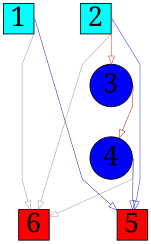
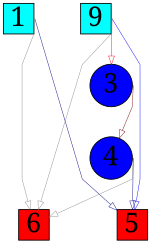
node "2": label "2" -> "9"
